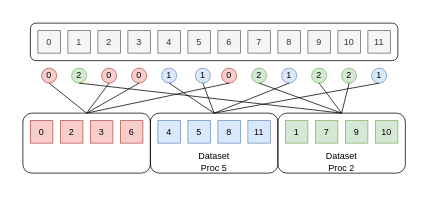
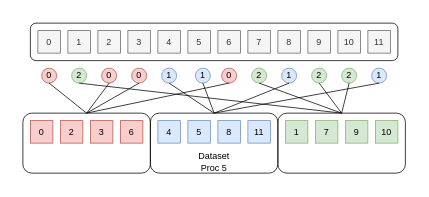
node "Dataset Proc 2": removed
